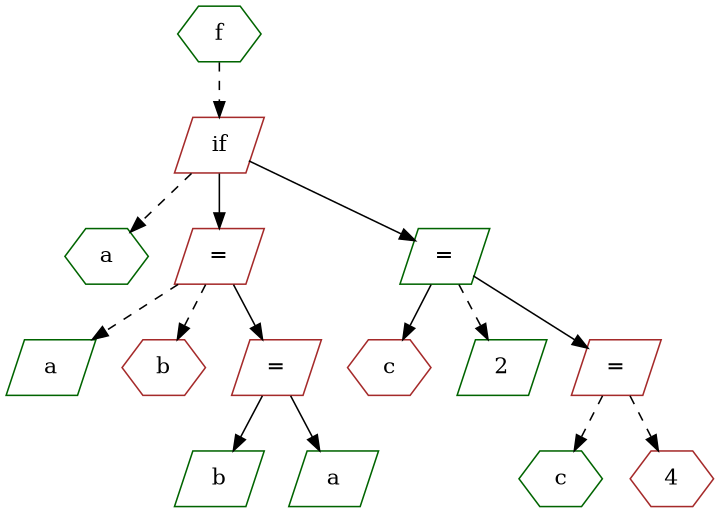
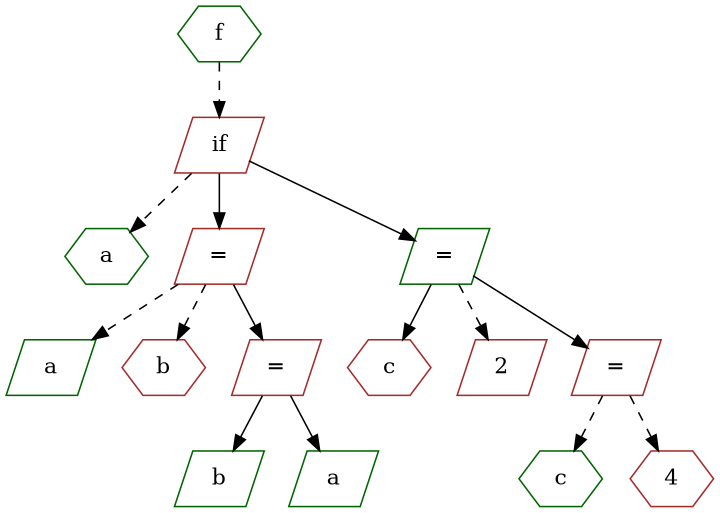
node "2": color darkgreen -> brown
